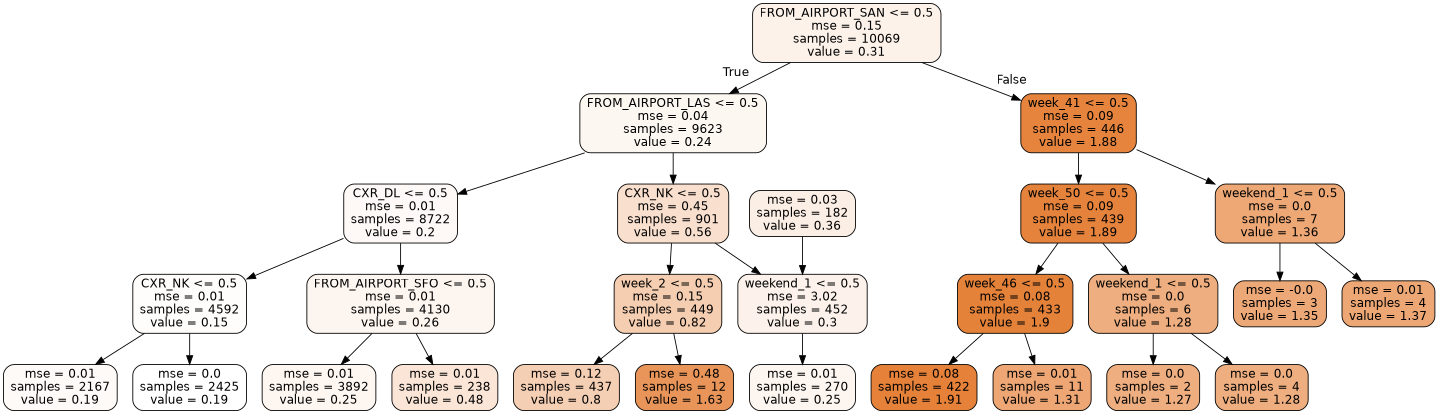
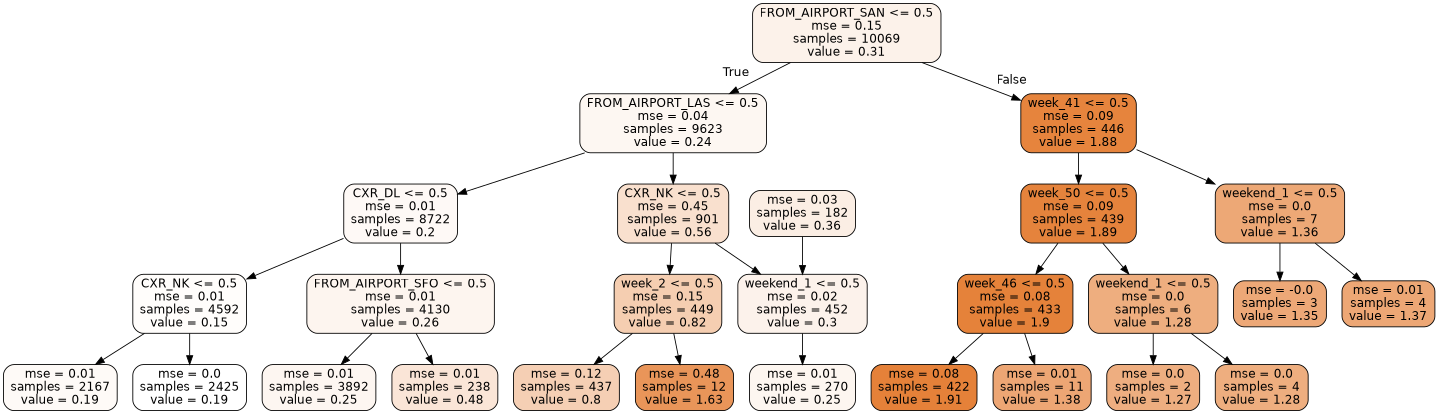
node "weekend_1 <= 0.5 mse = 3.02 samples = 452 value = 0.3": label "weekend_1 <= 0.5 mse = 3.02 samples = 452 value = 0.3" -> "weekend_1 <= 0.5 mse = 0.02 samples = 452 value = 0.3"
node "mse = 0.01 samples = 11 value = 1.31": label "mse = 0.01 samples = 11 value = 1.31" -> "mse = 0.01 samples = 11 value = 1.38"
